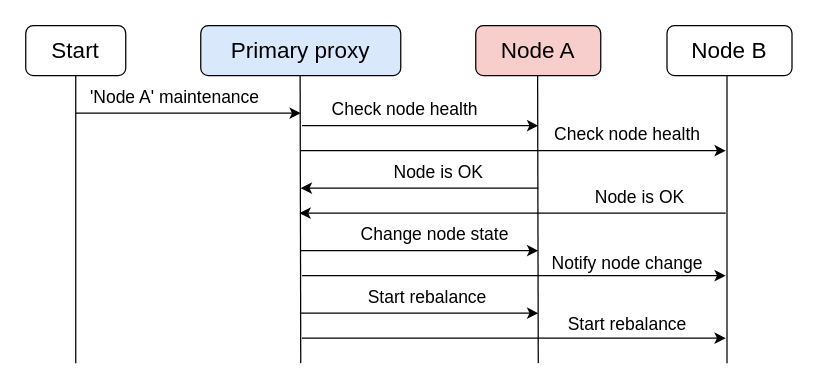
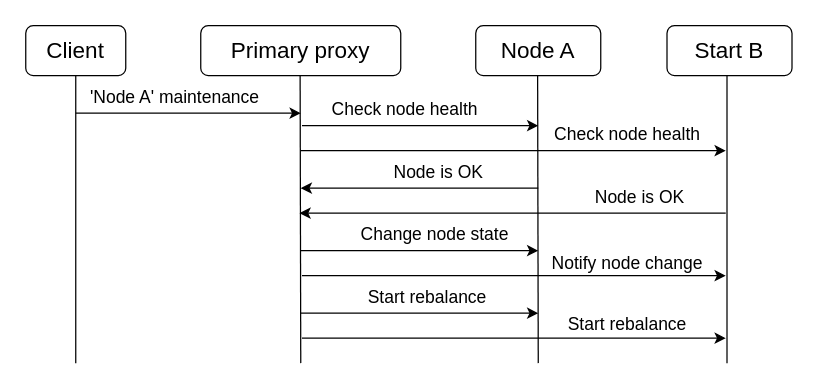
node "Start": label "Start" -> "Client"
node "Primary proxy": fillcolor #dae8fc -> #ffffff
node "Node A": fillcolor #f8cecc -> #ffffff
node "Node B": label "Node B" -> "Start B"
